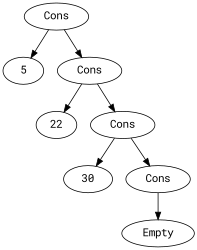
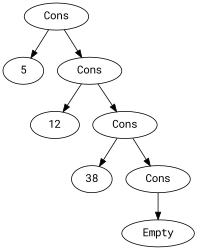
node "22": label "22" -> "12"
node "30": label "30" -> "38"
